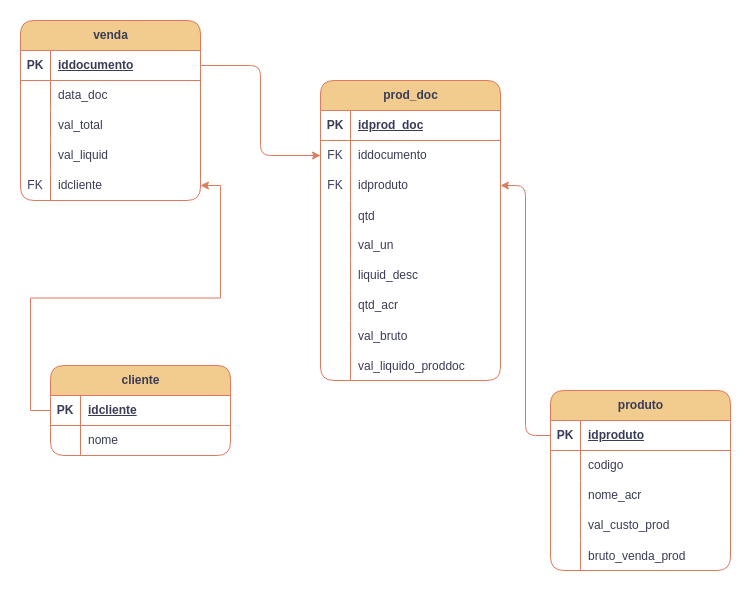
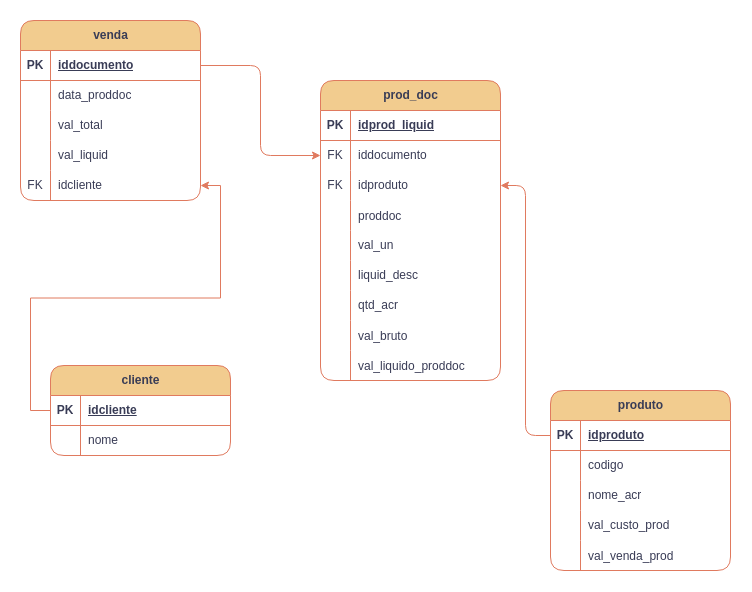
node "data_doc": label "data_doc" -> "data_proddoc"
node "idprod_doc": label "idprod_doc" -> "idprod_liquid"
node "qtd": label "qtd" -> "proddoc"
node "bruto_venda_prod": label "bruto_venda_prod" -> "val_venda_prod"
